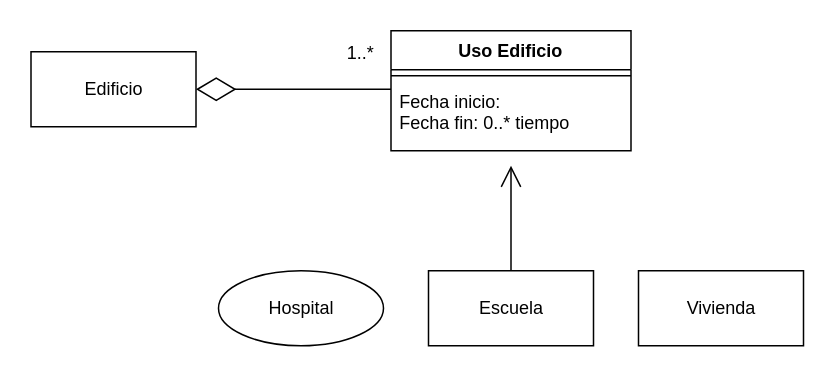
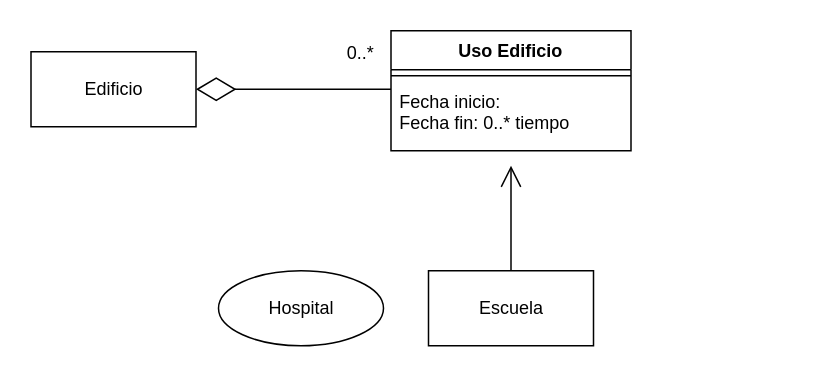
node "1..*": label "1..*" -> "0..*"
node "Vivienda": removed
